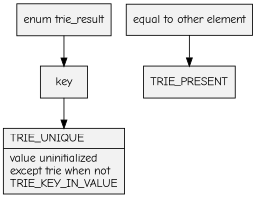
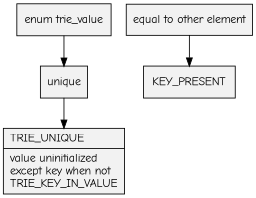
node "enum trie_result": label "enum trie_result" -> "enum trie_value"
node "key": label "key" -> "unique"
node "TRIE_PRESENT": label "TRIE_PRESENT" -> "KEY_PRESENT"
node "TRIE_UNIQUE": text "except trie when not" -> "except key when not"
